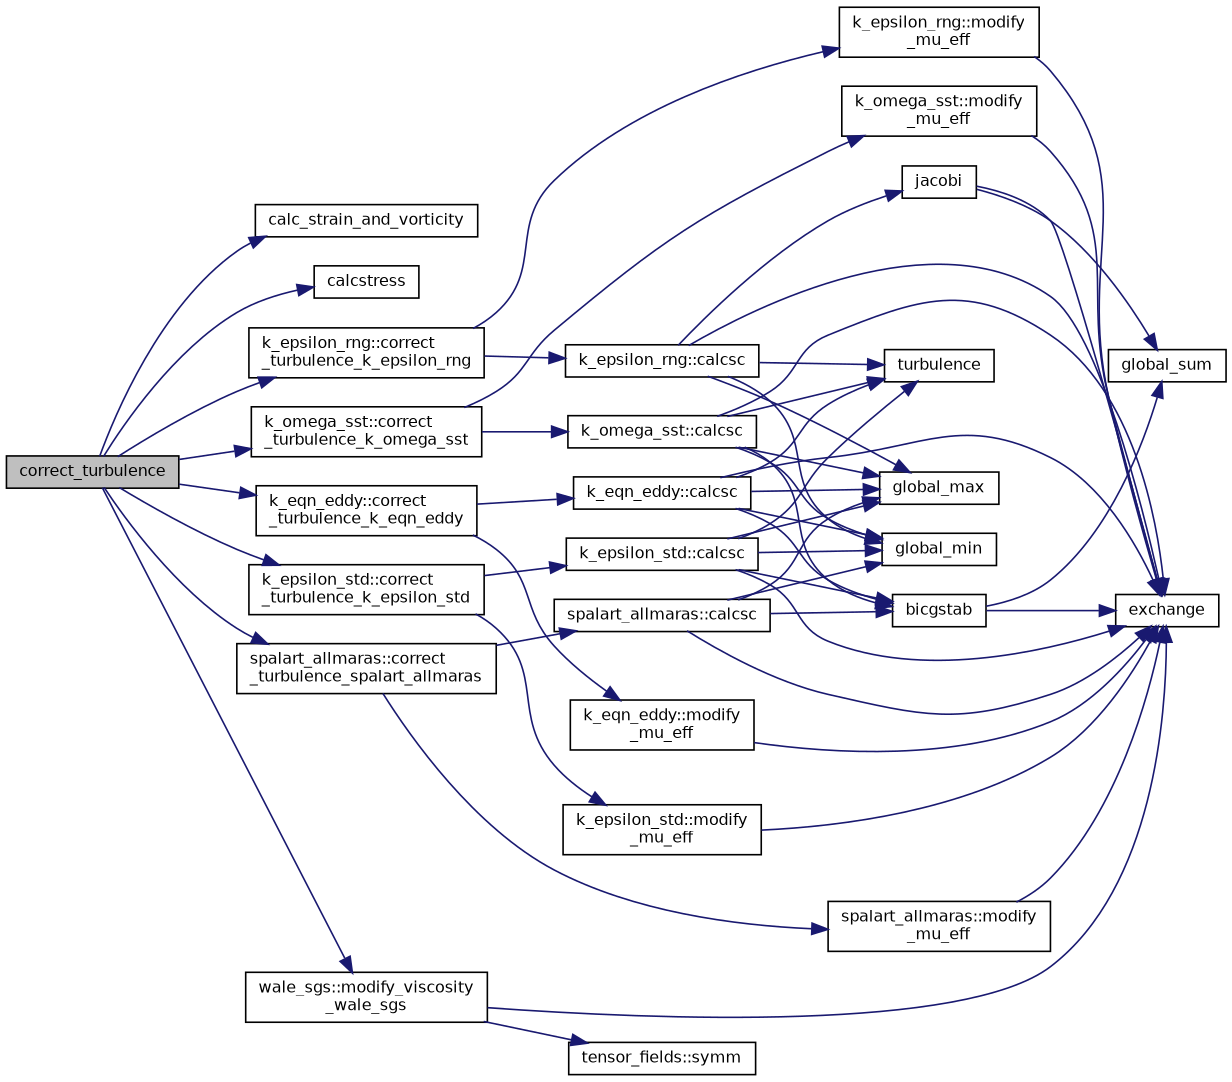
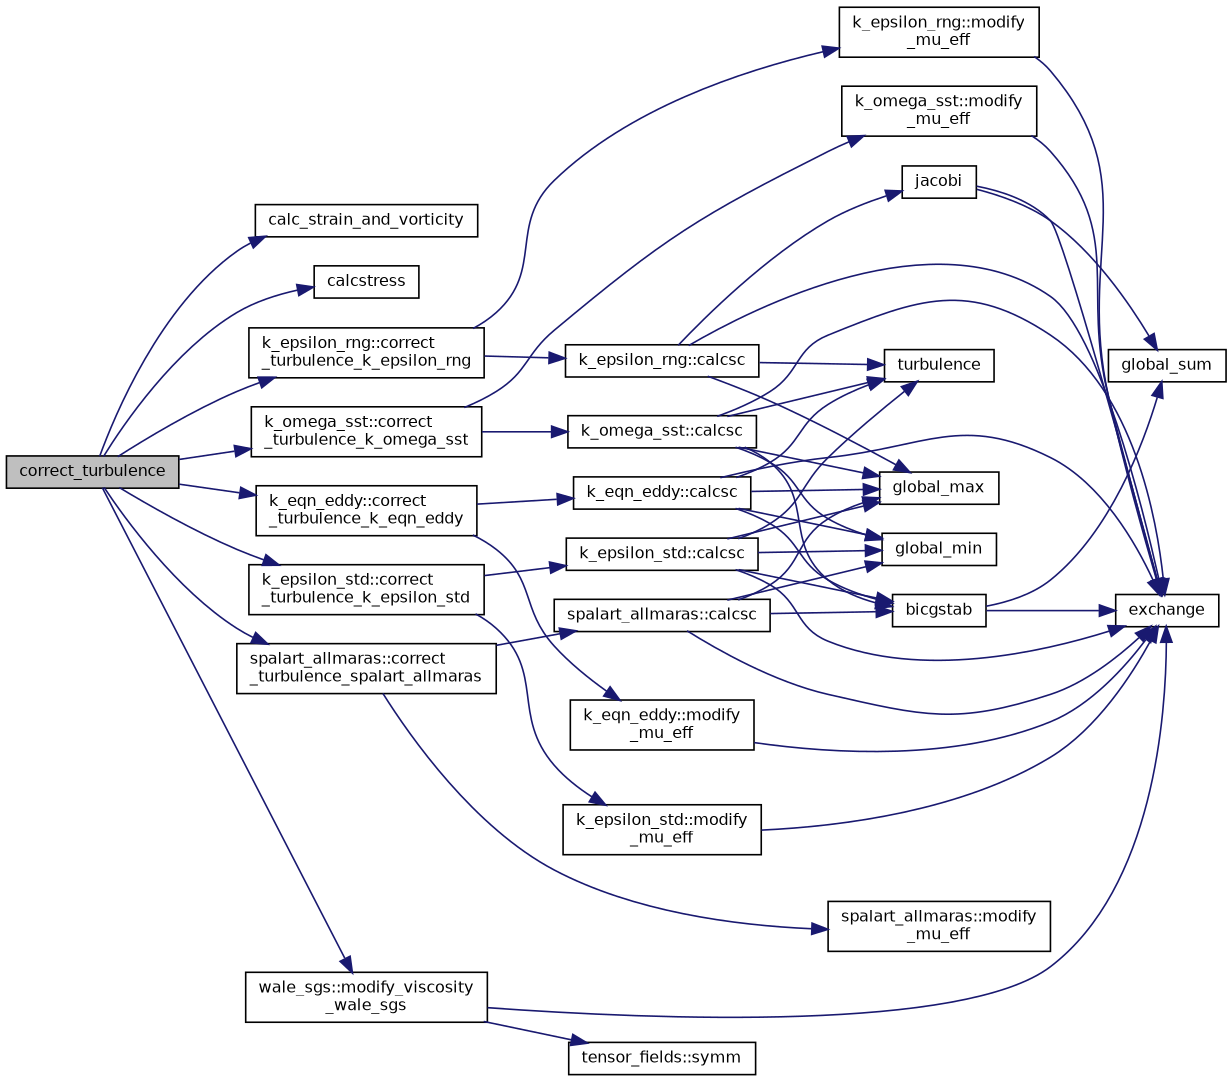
edge "k_epsilon_rng::calcsc" -> "global_min": removed
edge "spalart_allmaras::modify _mu_eff" -> "exchange": removed
